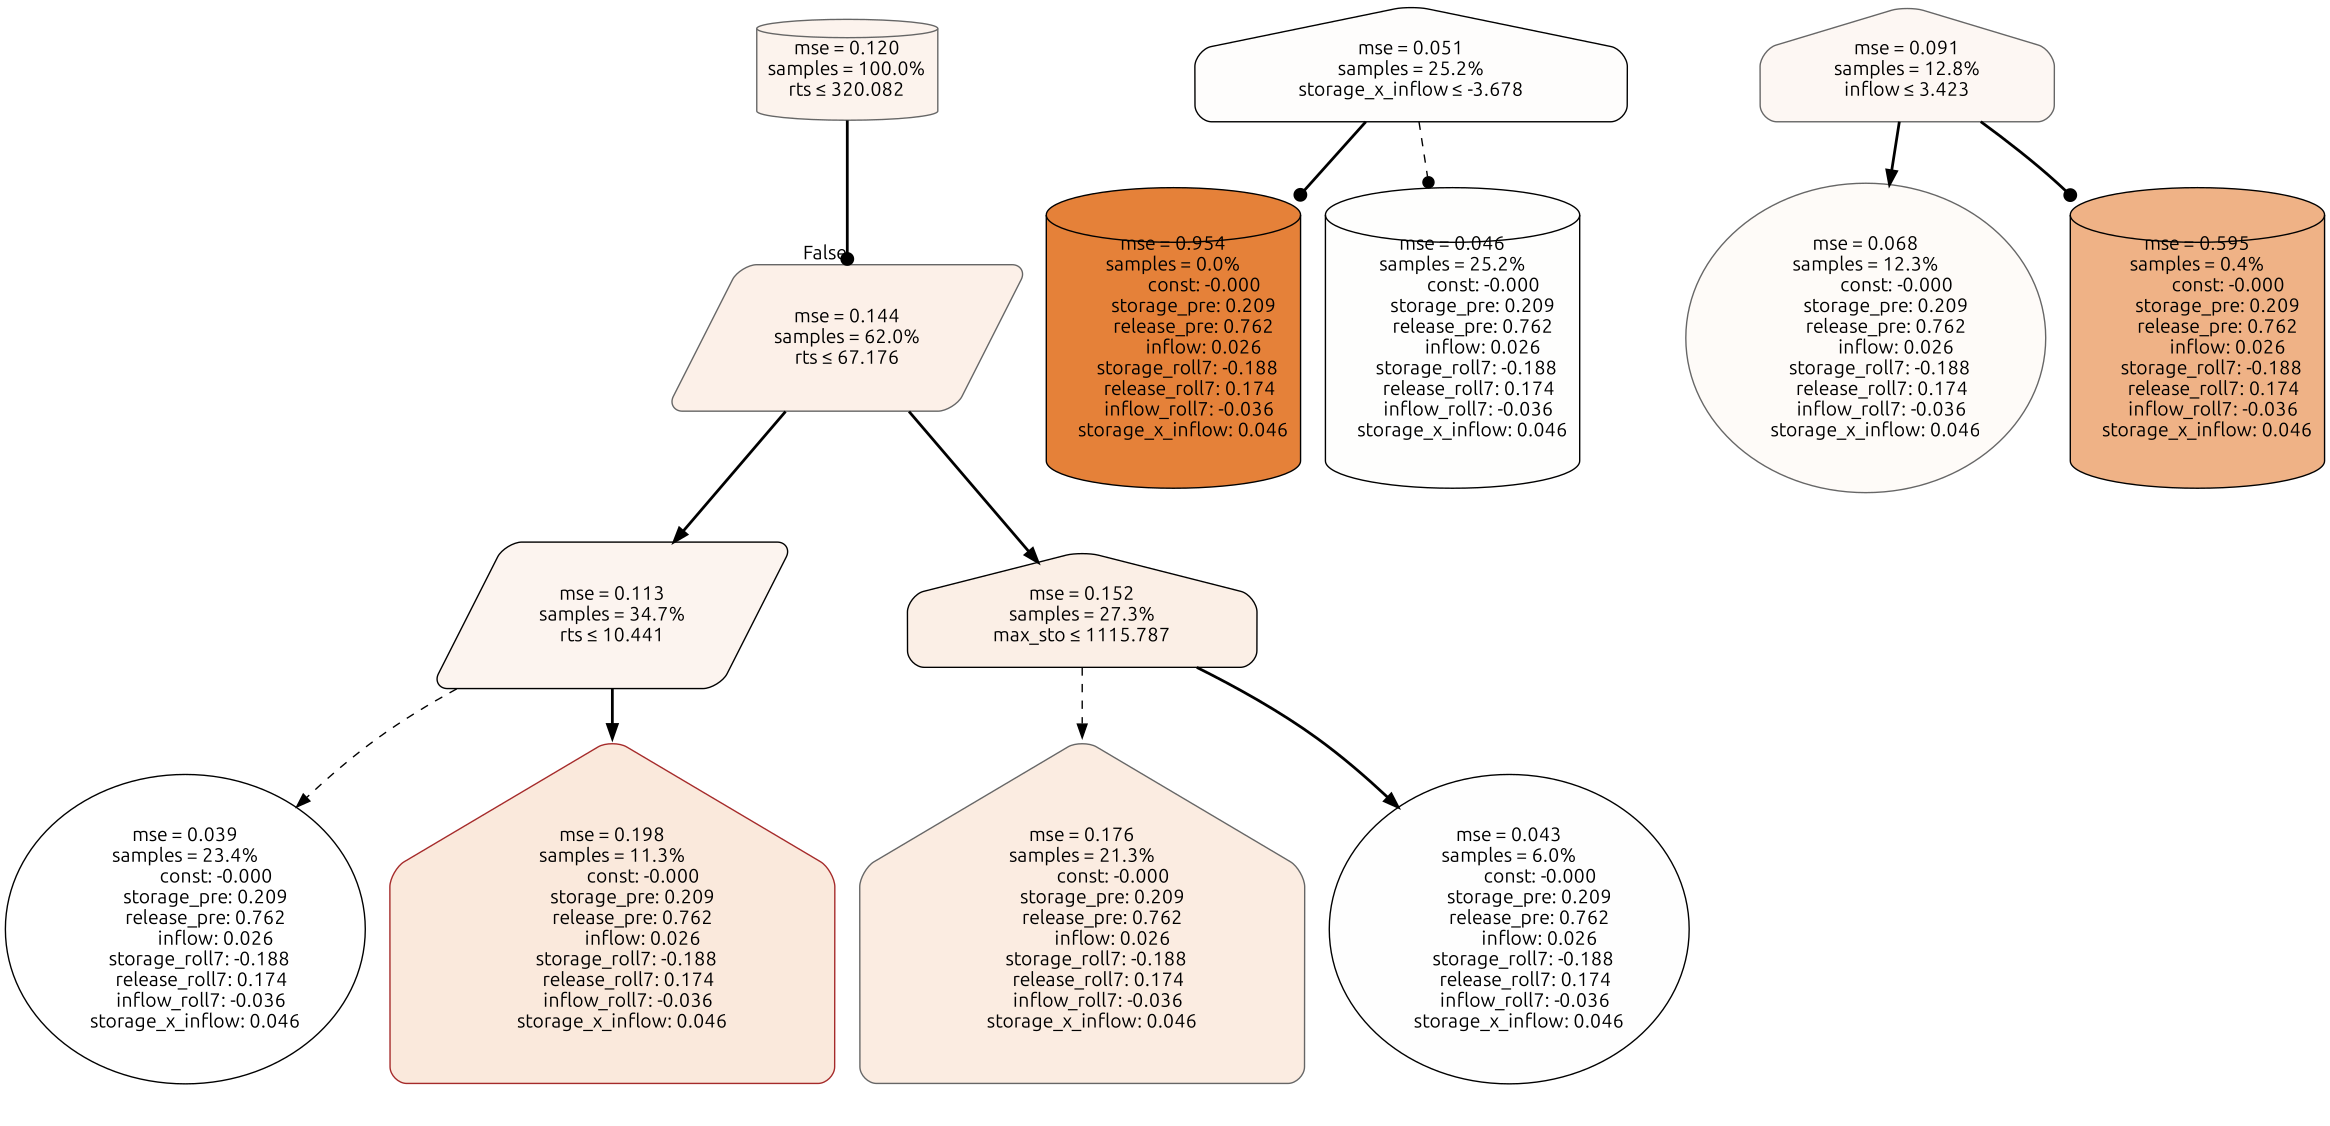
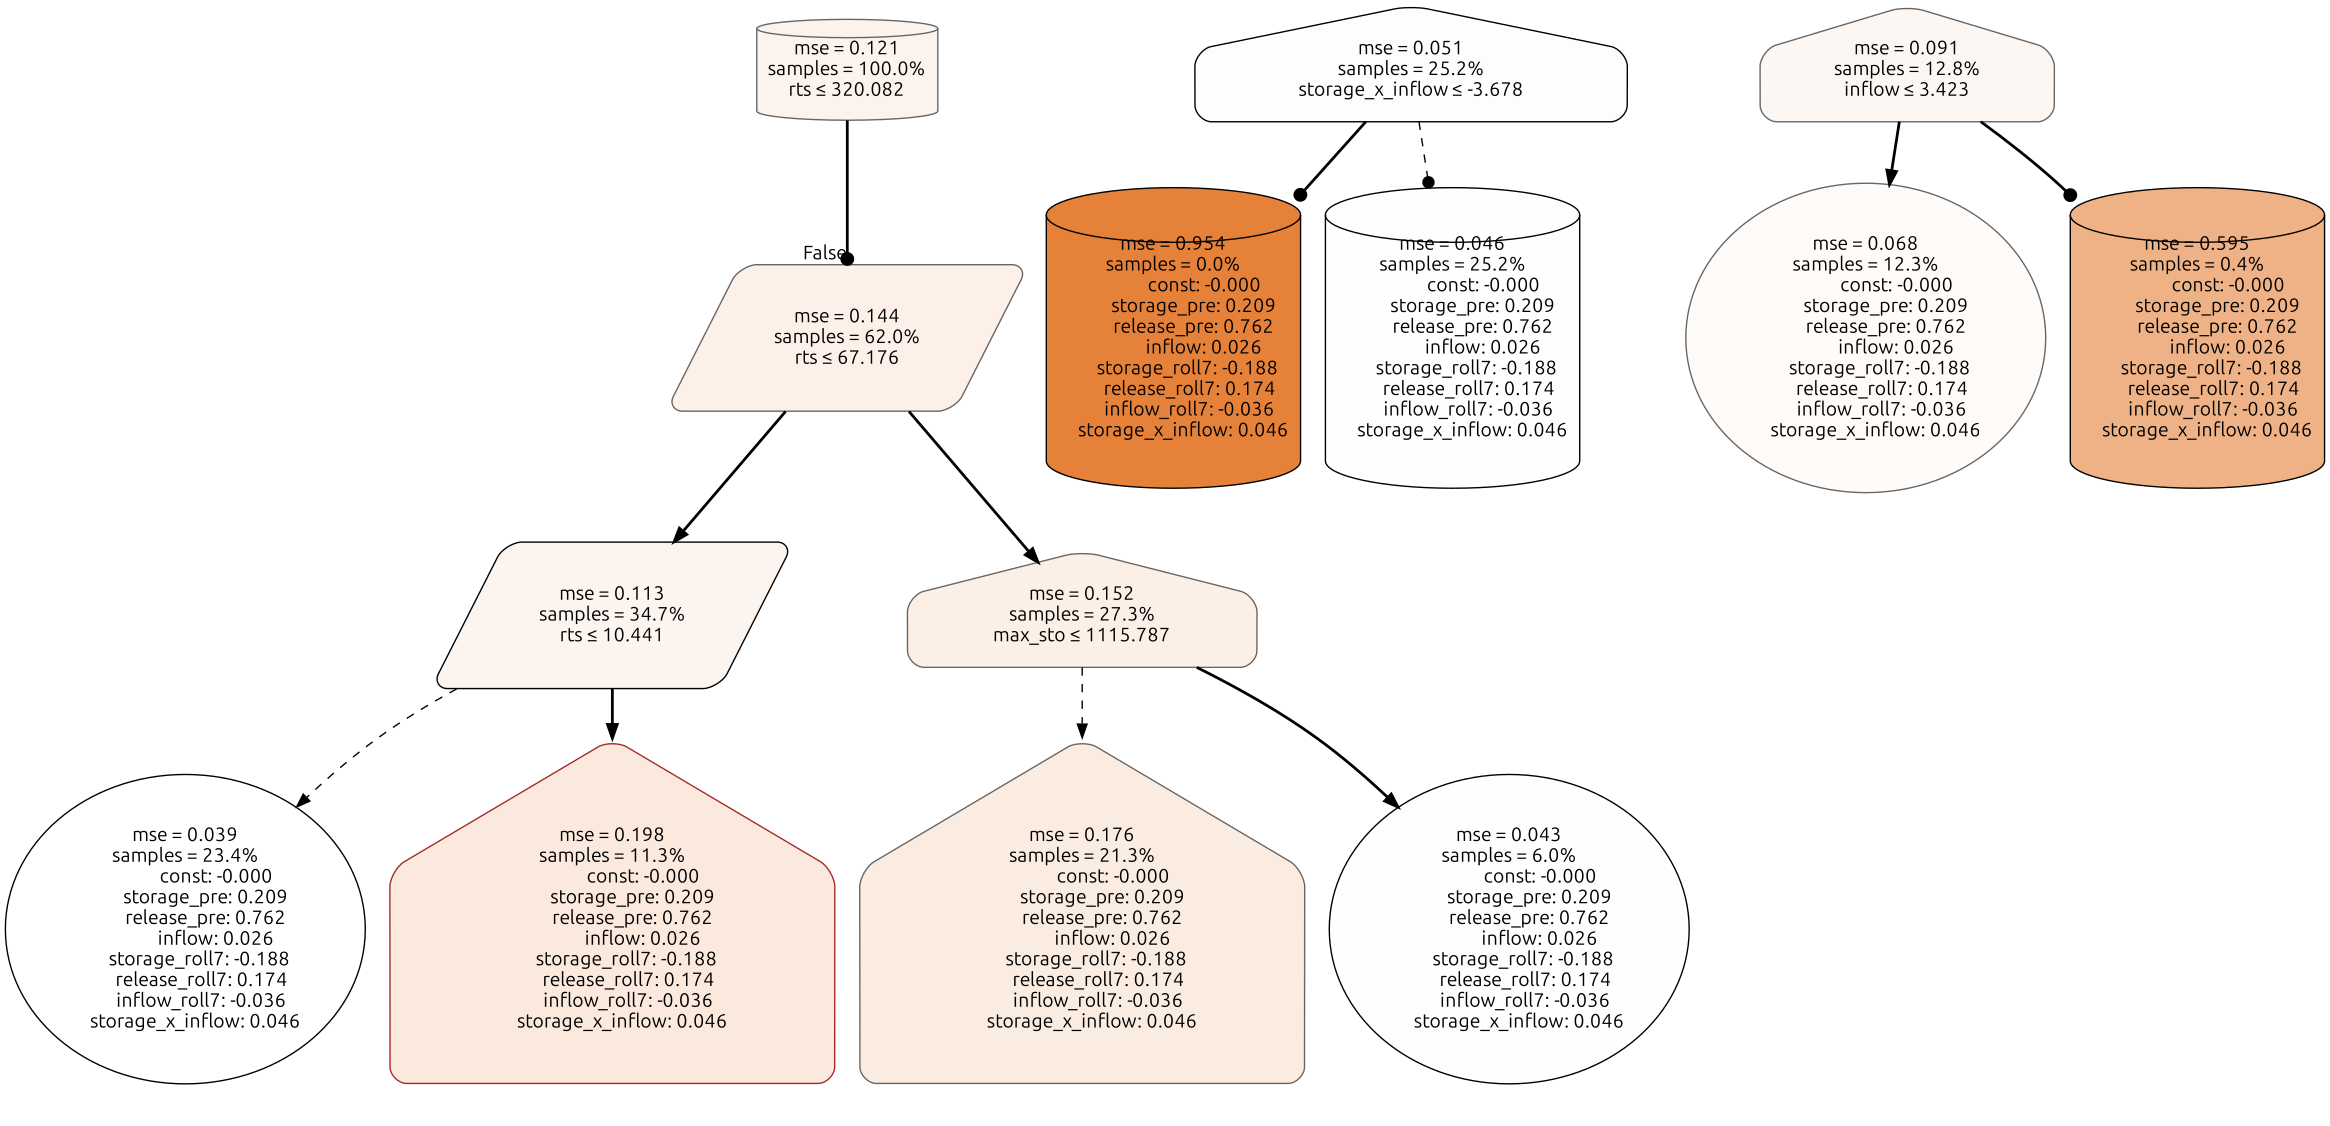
node "mse = 0.120 samples = 100.0% rts ≤ 320.082": label "mse = 0.120 samples = 100.0% rts ≤ 320.082" -> "mse = 0.121 samples = 100.0% rts ≤ 320.082"
node "mse = 0.152 samples = 27.3% max_sto ≤ 1115.787": color black -> gray40
